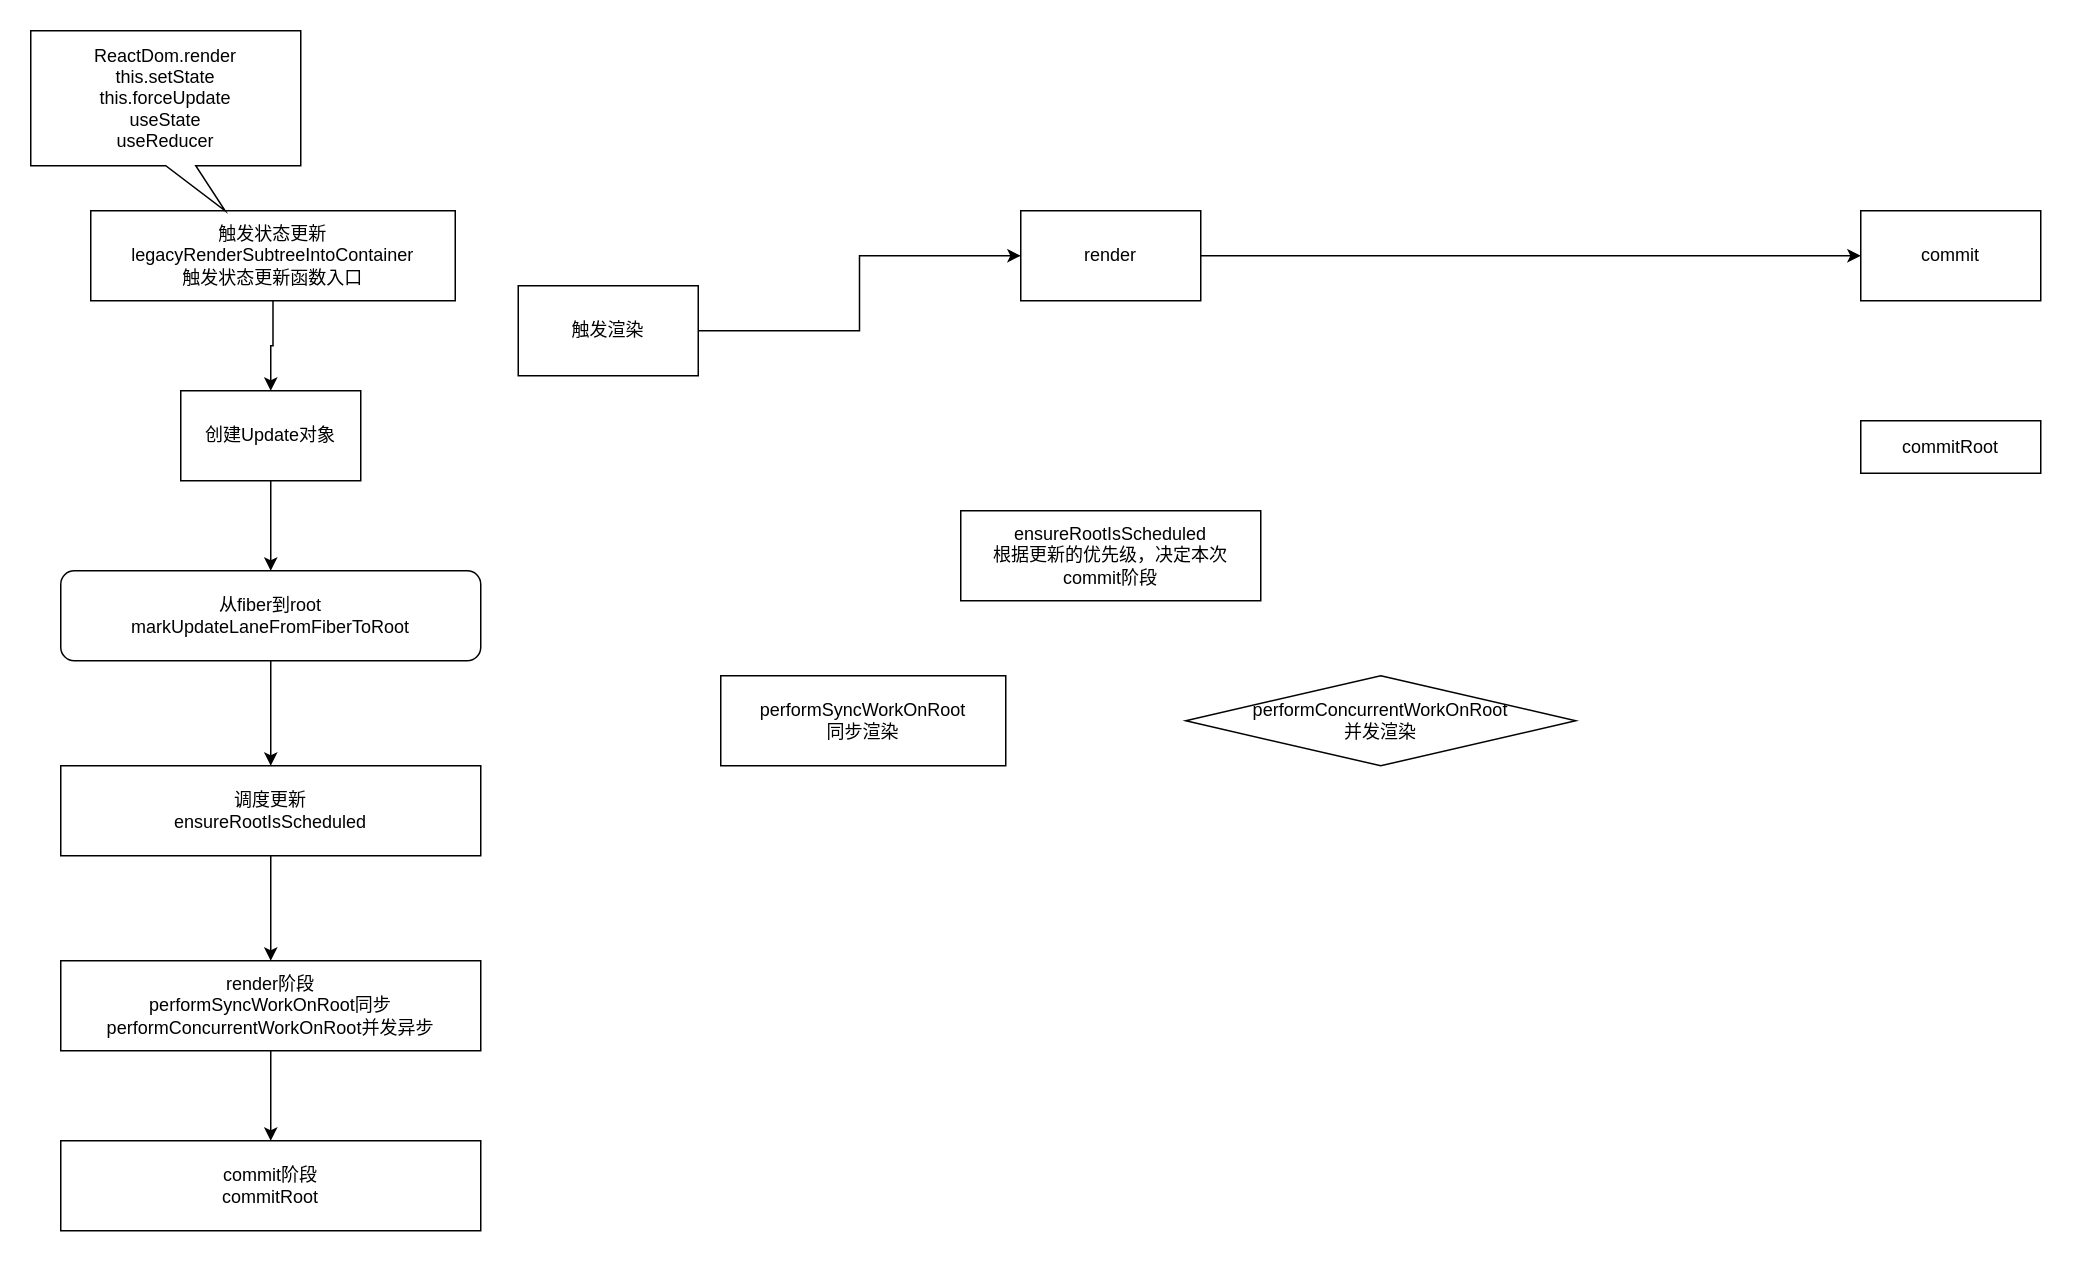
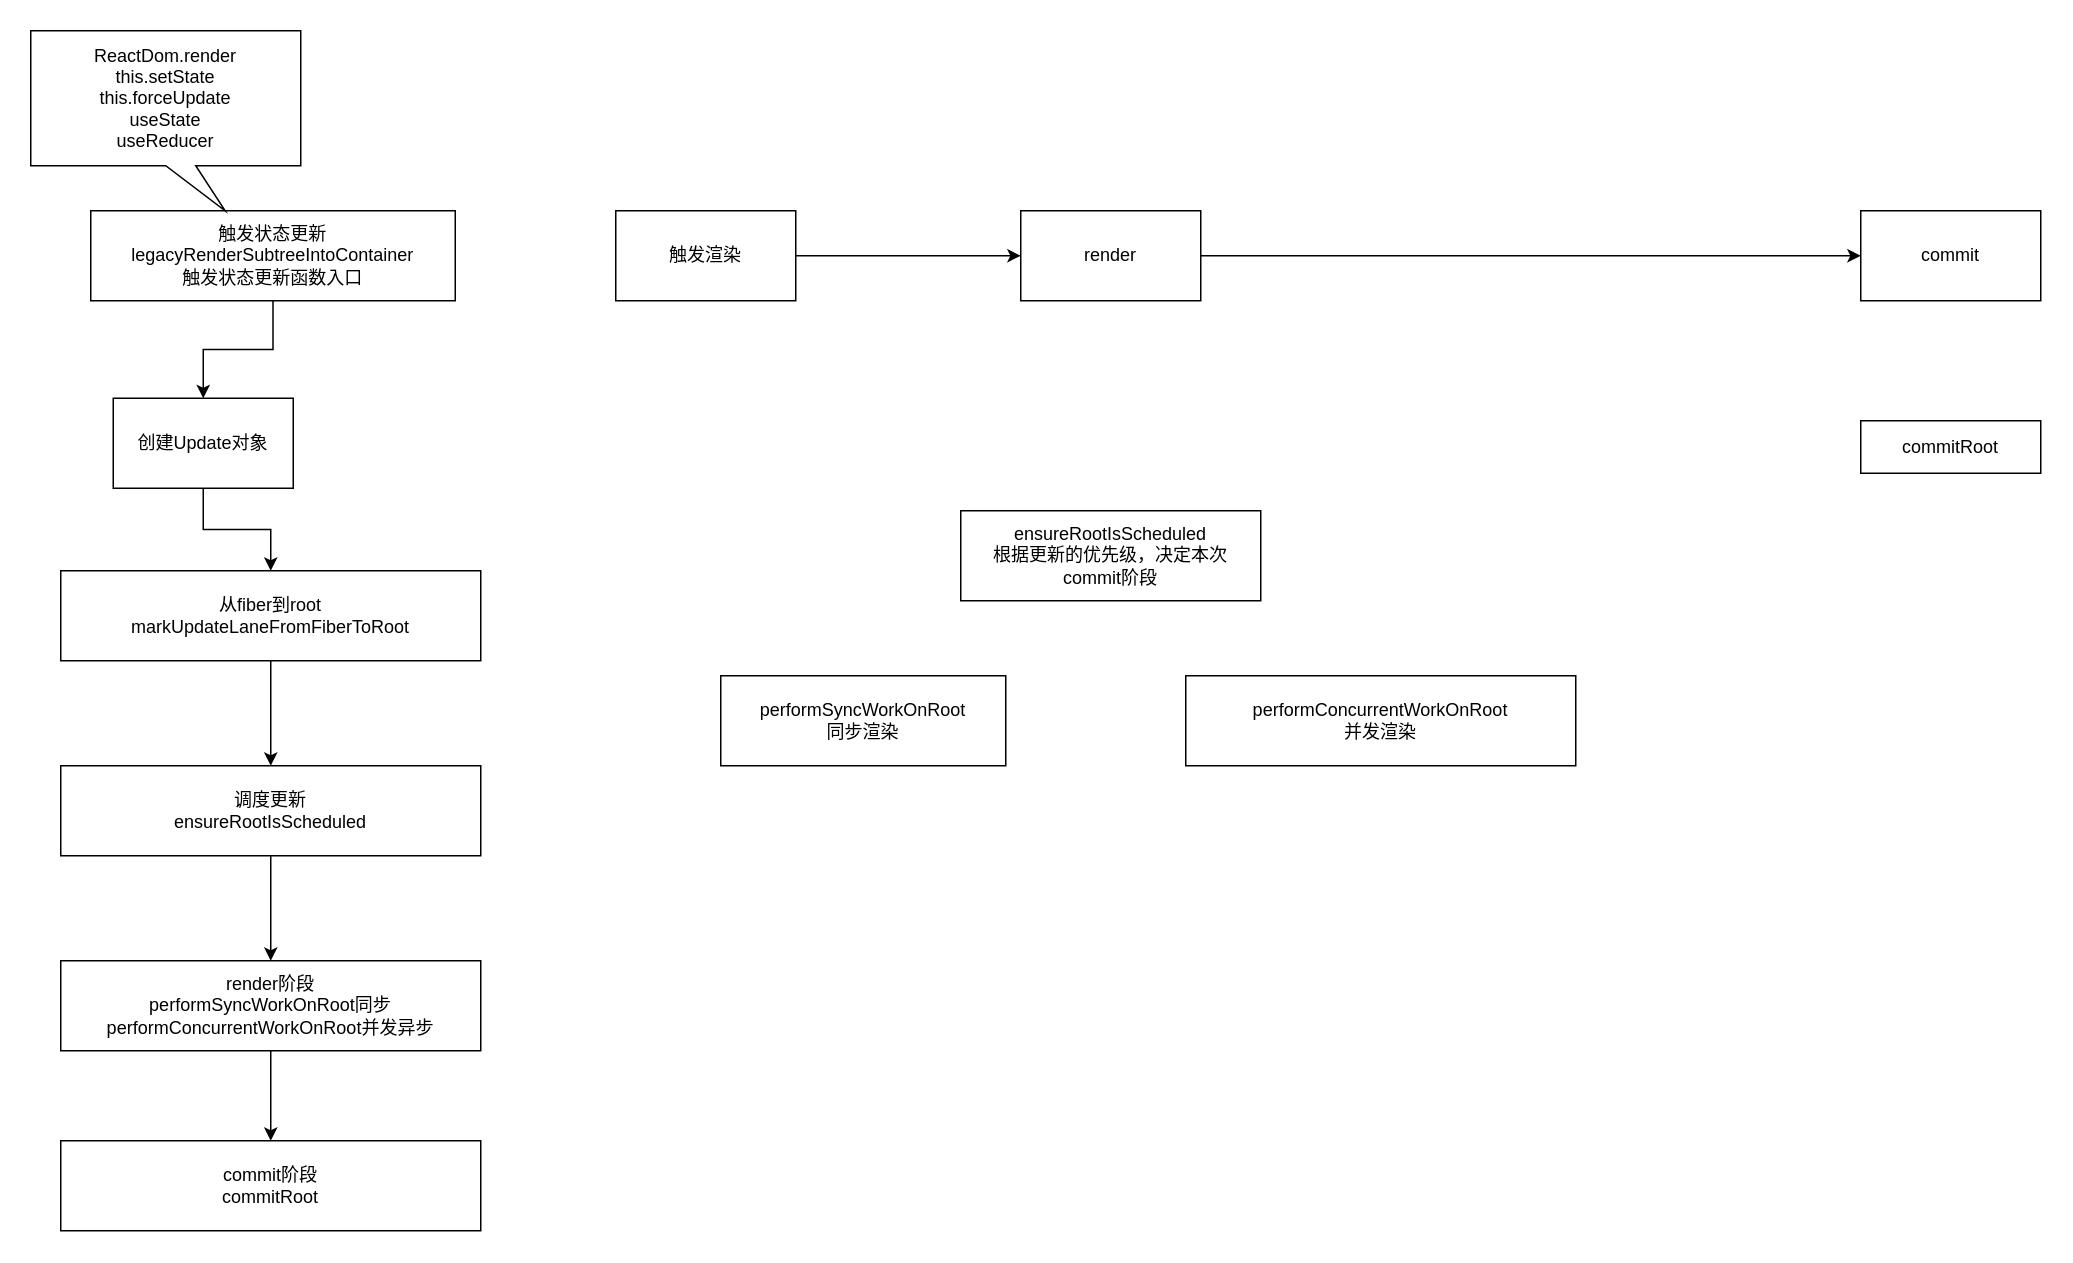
node "触发渲染": moved (608, 331) -> (706, 256)
node "创建Update对象": moved (271, 436) -> (203, 443)
node "从fiber到root markUpdateLaneFromFiberToRoot": shape rounded rectangle -> rectangle
node "performConcurrentWorkOnRoot 并发渲染": shape diamond -> rectangle
